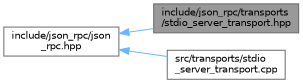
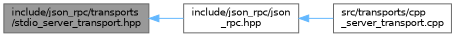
edge "include/json_rpc/transports /stdio_server_transport.hpp" -> "include/json_rpc/json _rpc.hpp": reversed
node "src/transports/stdio _server_transport.cpp": label "src/transports/stdio _server_transport.cpp" -> "src/transports/cpp _server_transport.cpp"
